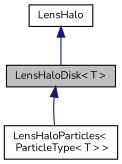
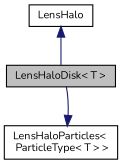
edge "LensHaloParticles< ParticleType< T > >" -> "LensHaloDisk< T >": reversed
